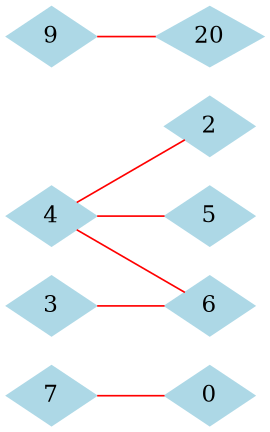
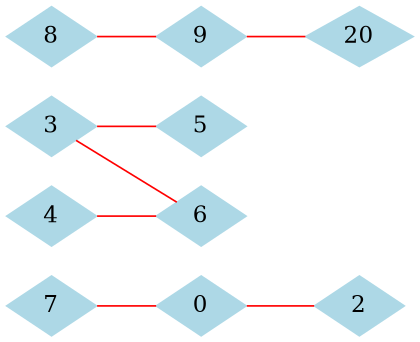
node "8": added
edge "2" -- "4": now "2" -- "0"
edge "4" -- "5": now "3" -- "5"
